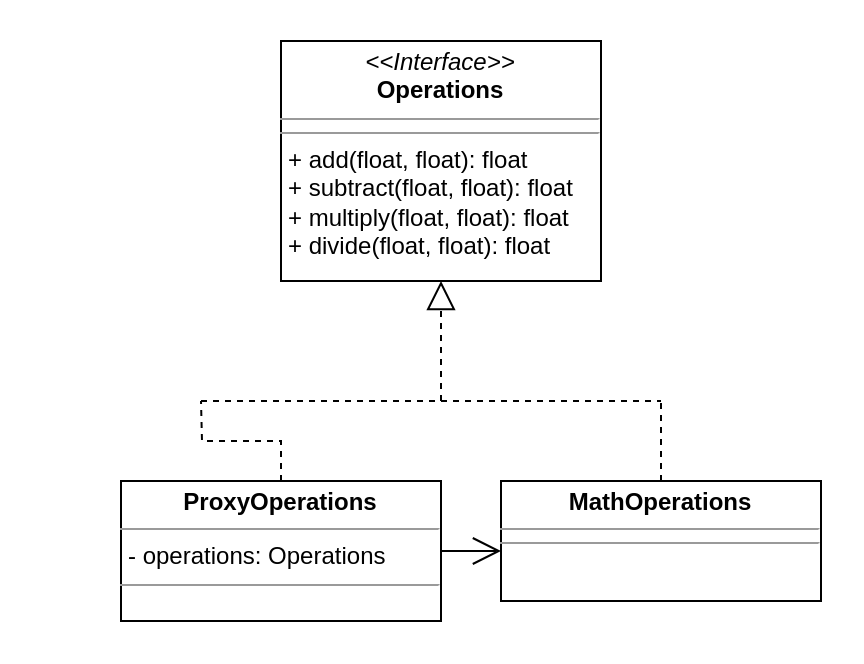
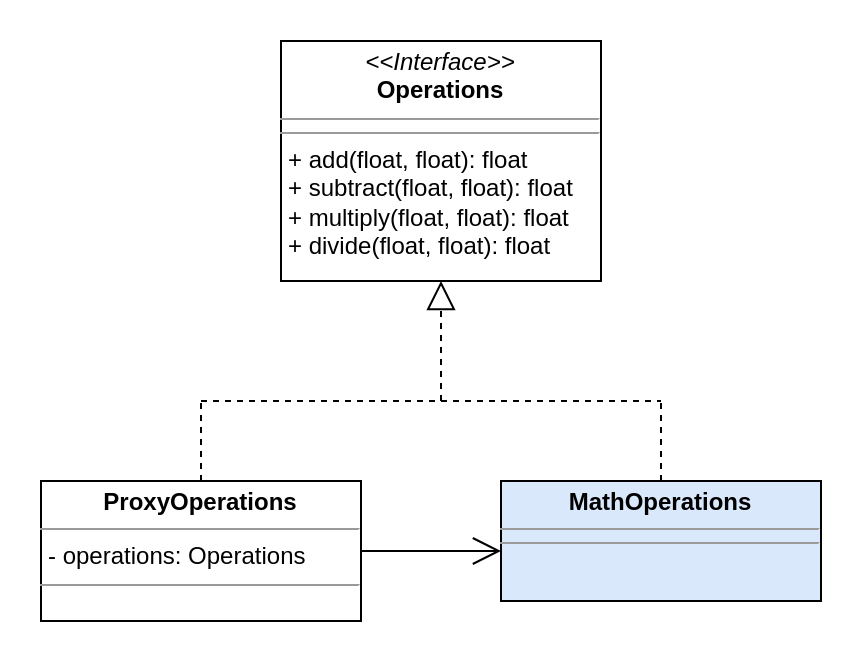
node "MathOperations": fillcolor #ffffff -> #dae8fc
node "ProxyOperations - operations: Operations": moved (281, 551) -> (201, 551)
